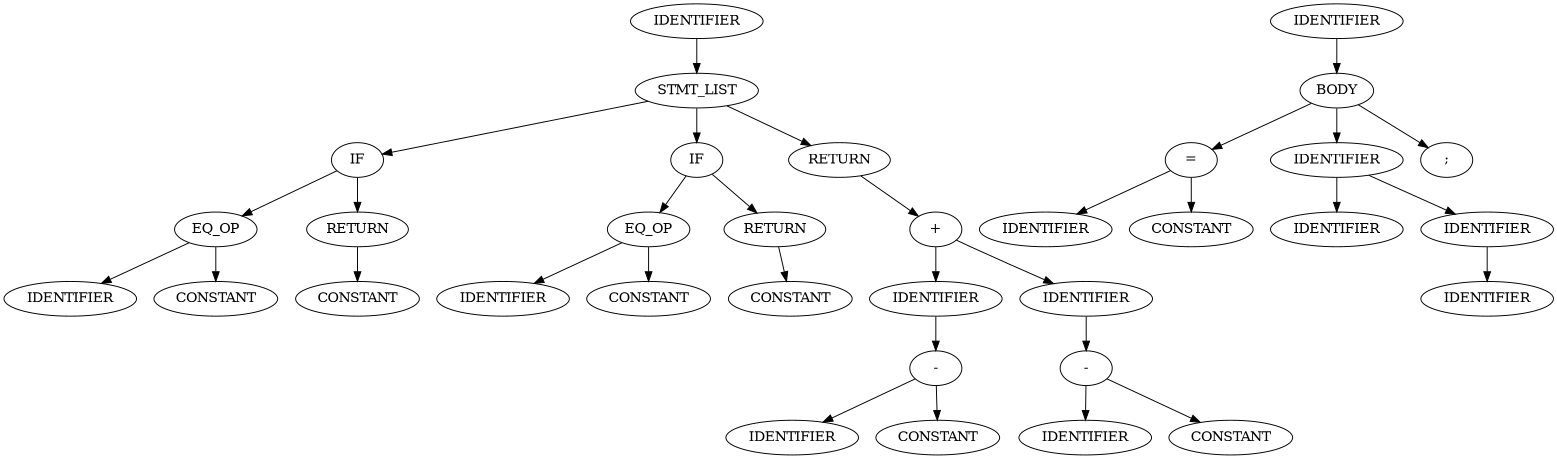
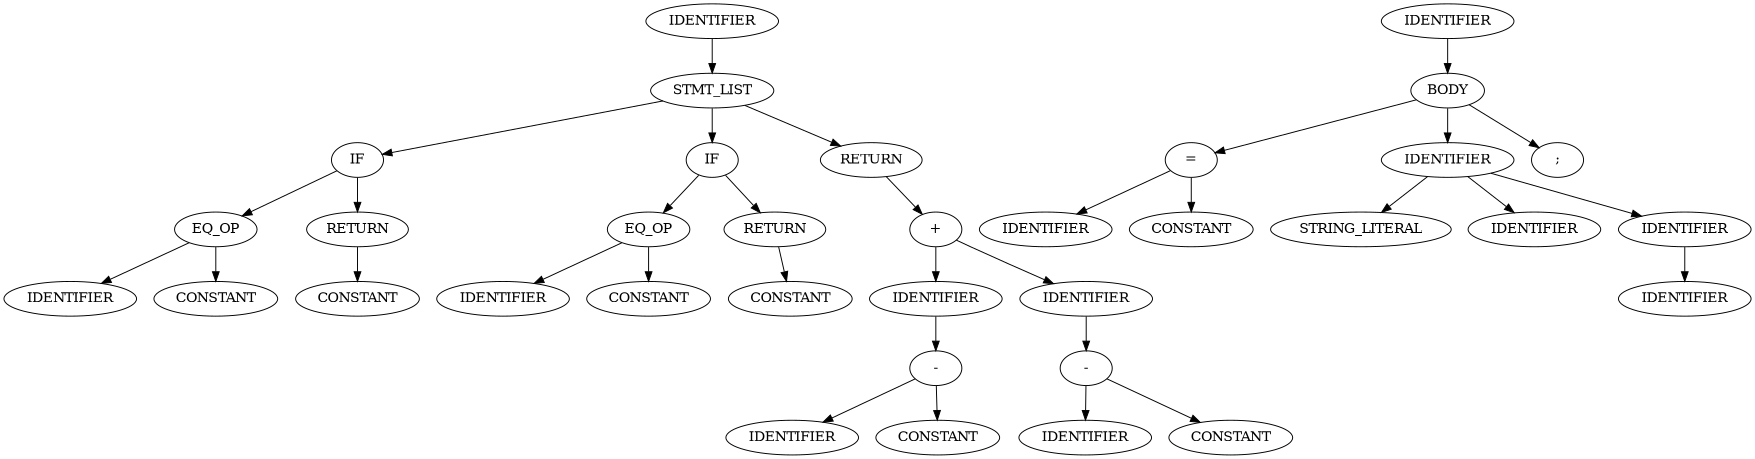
node "STRING_LITERAL": added
